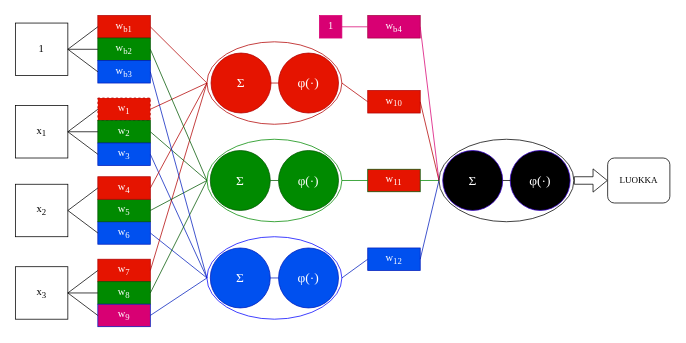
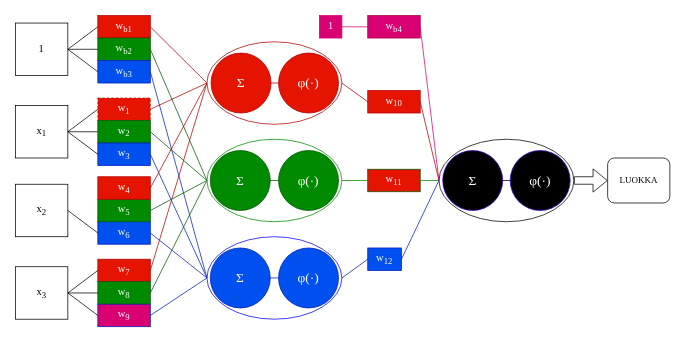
edge "w4" -- "x2": removed
node "w12": size 53x23 -> 34x23
